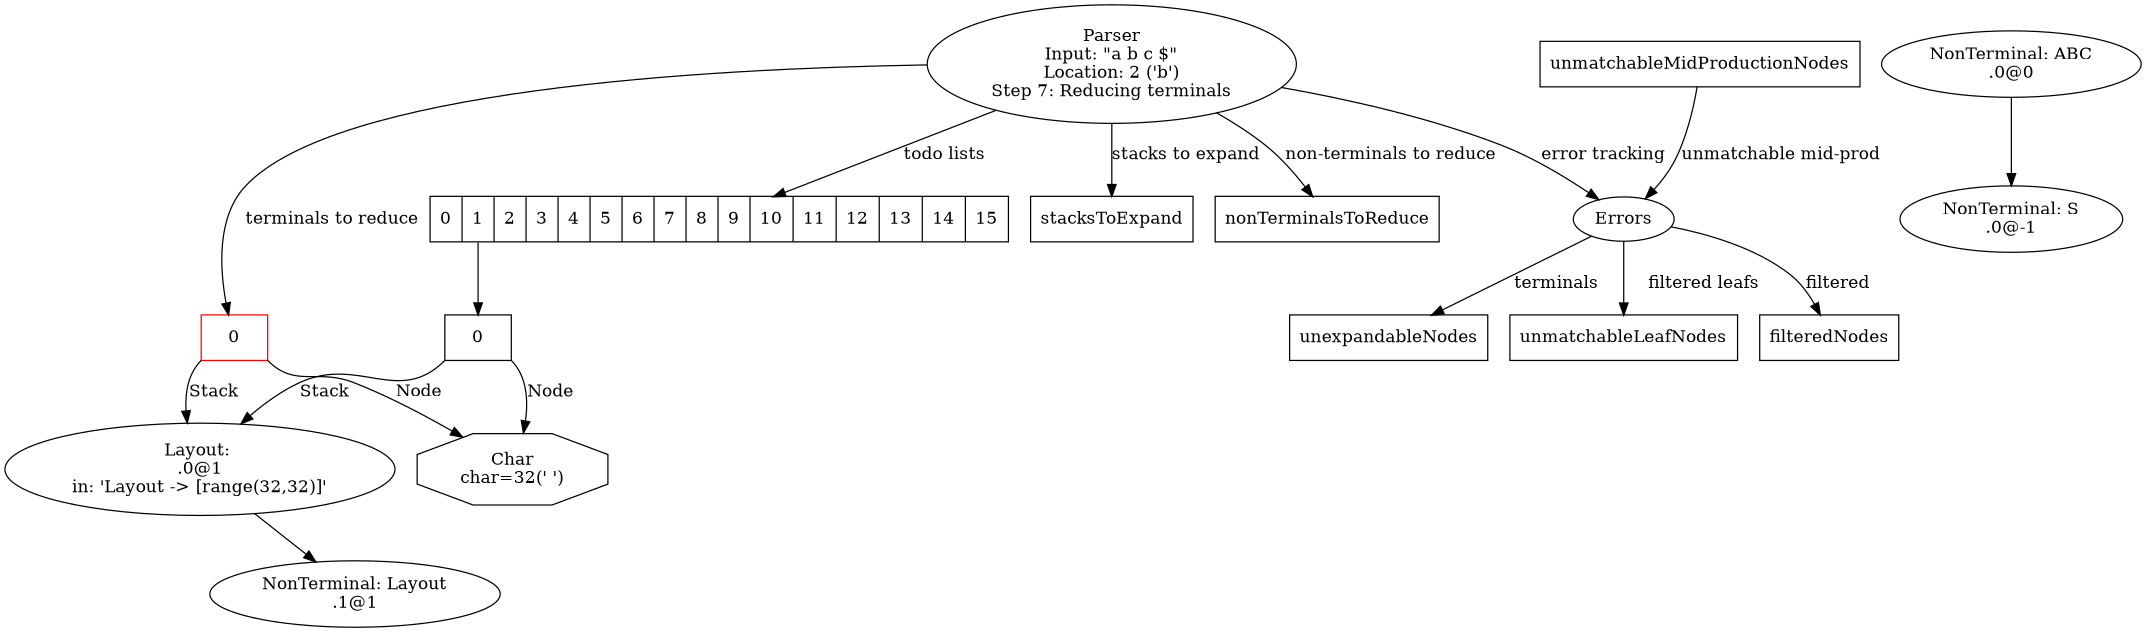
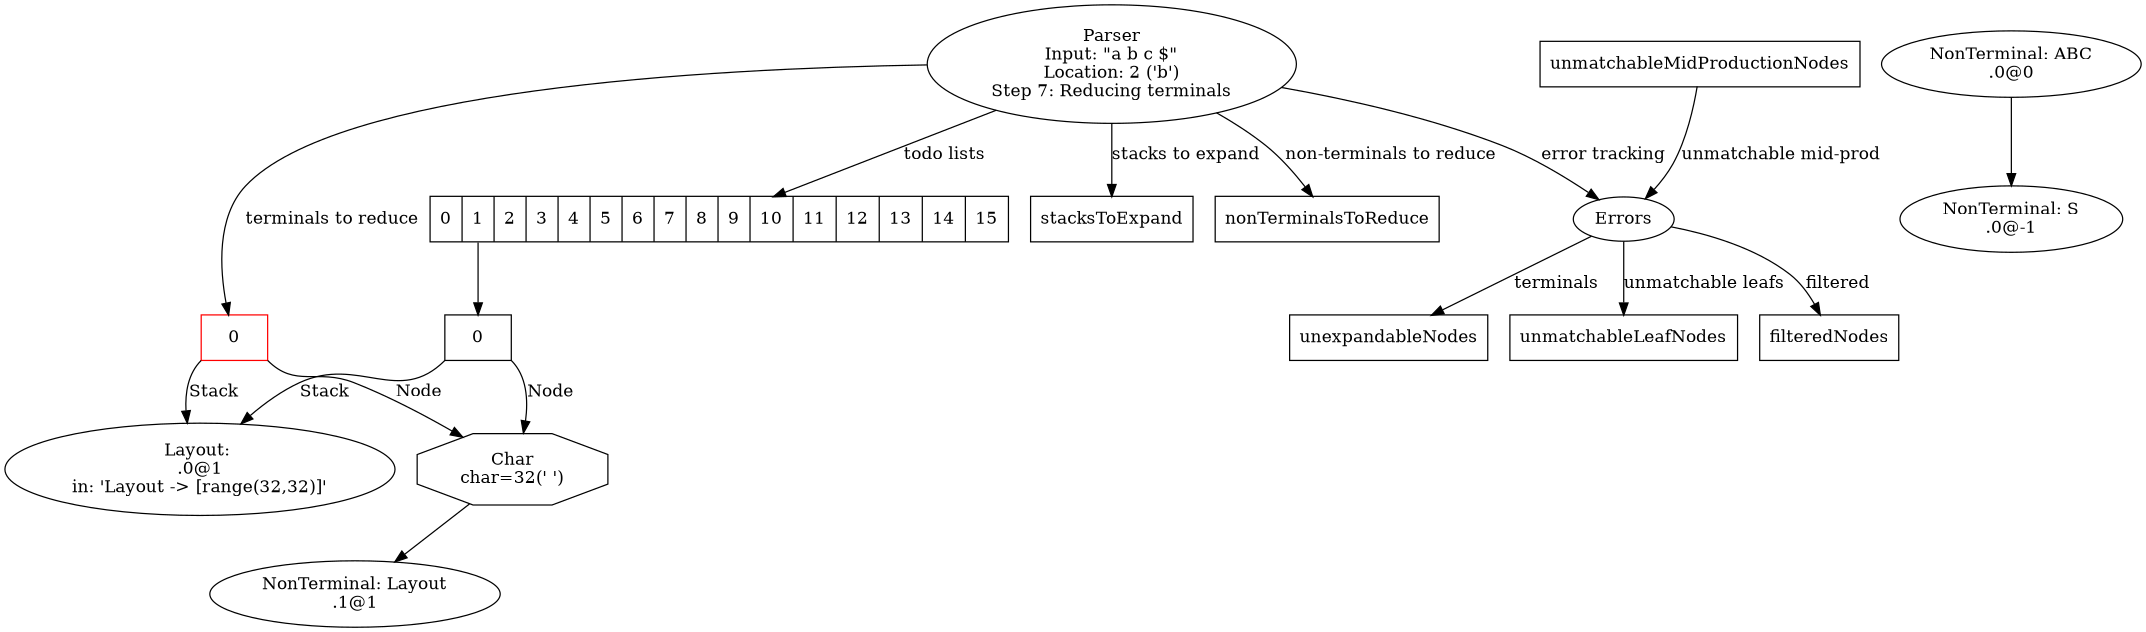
edge "Errors" -> "unmatchableLeafNodes": label "filtered leafs" -> "unmatchable leafs"
edge "Layout: .0@1 in: 'Layout -> [range(32,32)]'" -> "NonTerminal: Layout .1@1": now "Char char=32(' ')" -> "NonTerminal: Layout .1@1"
